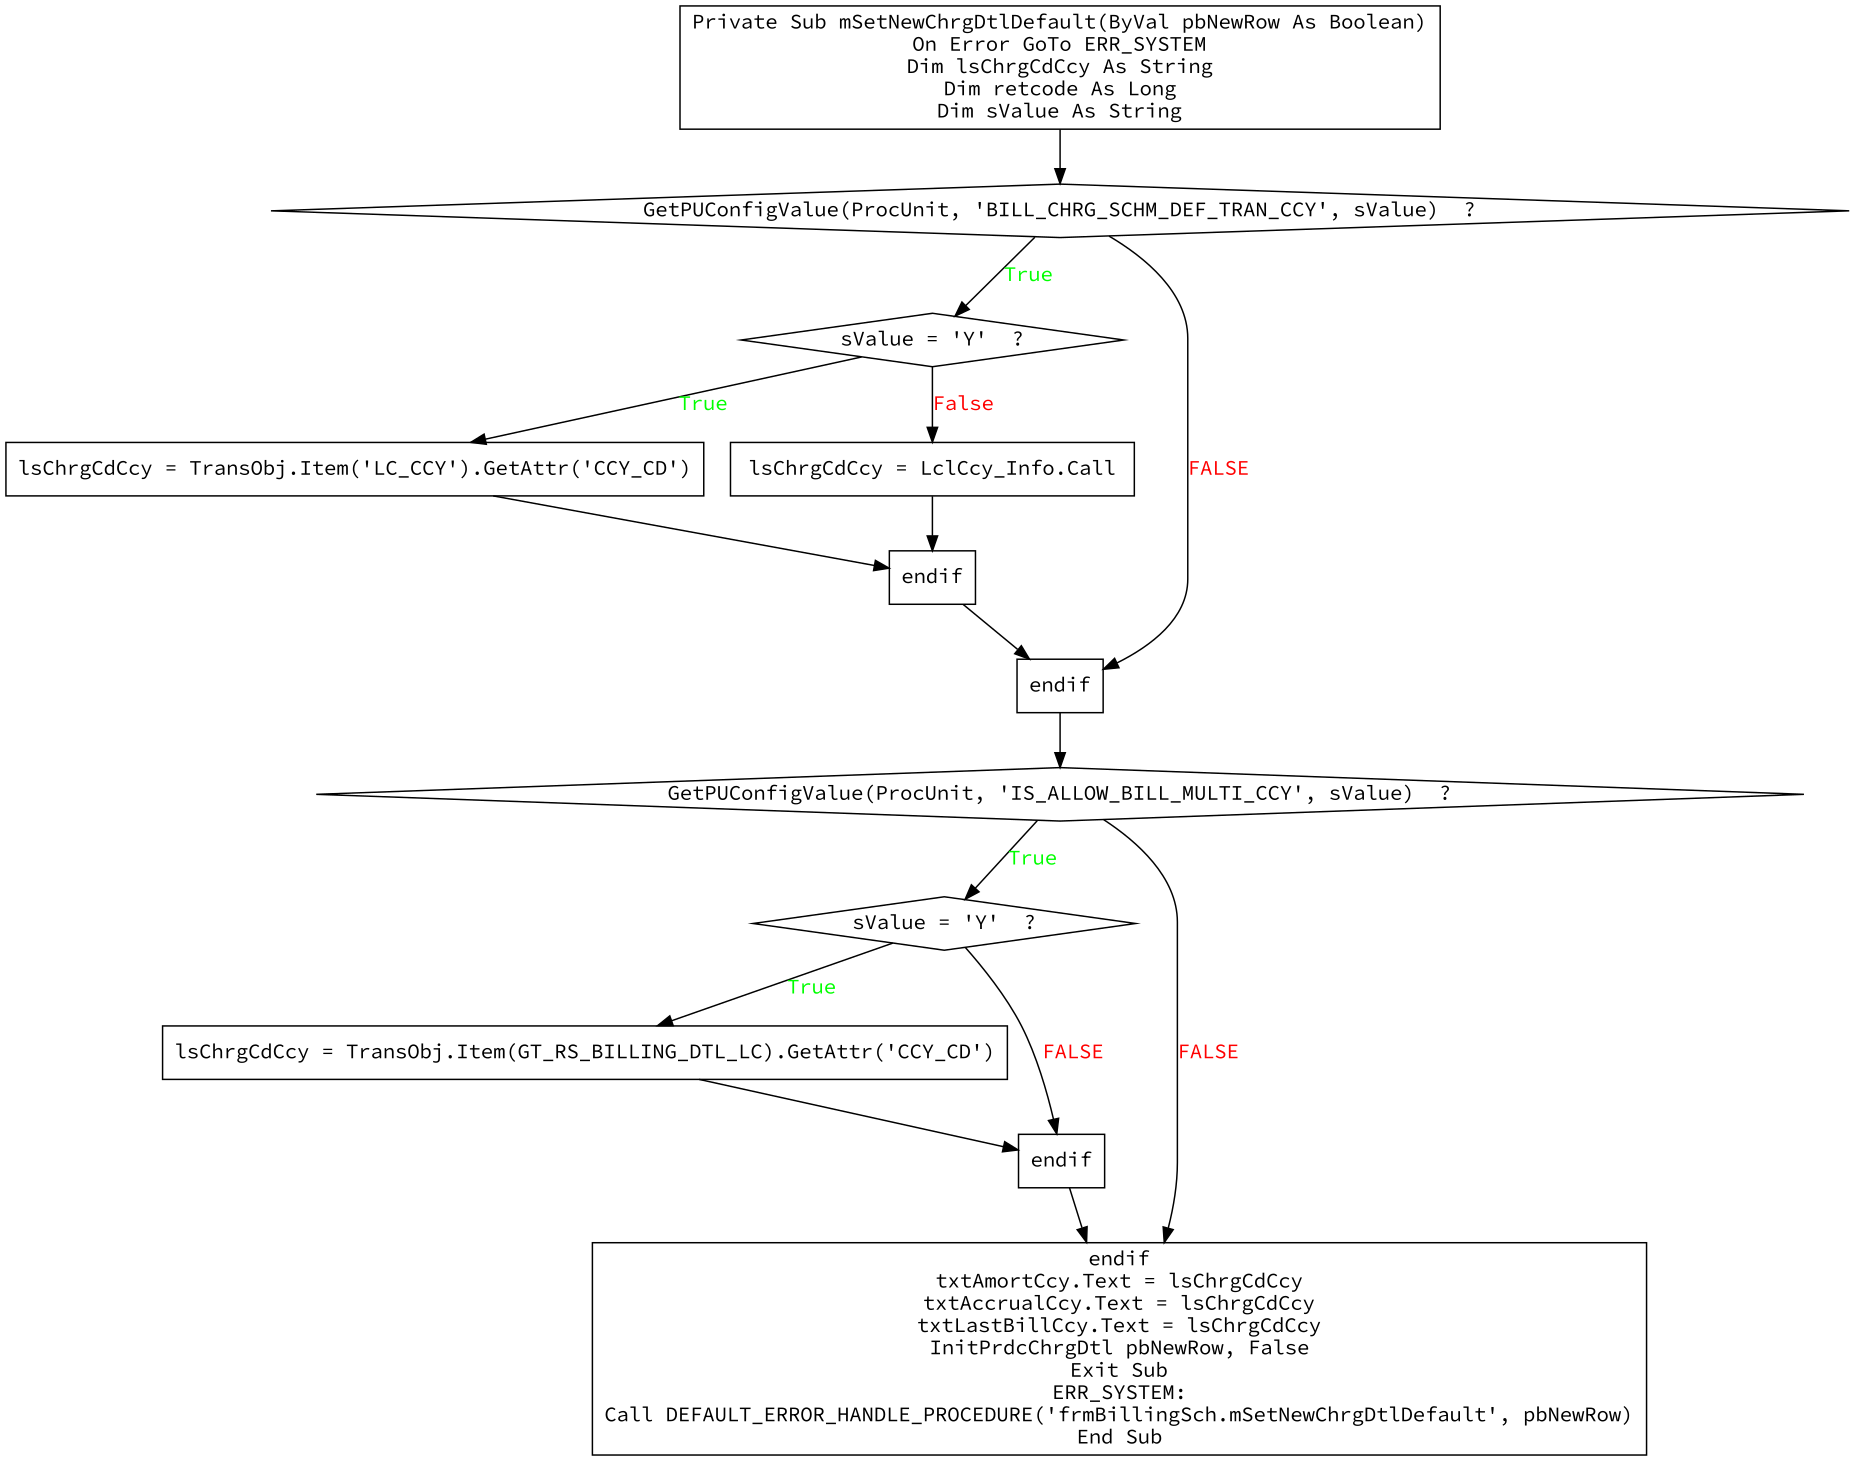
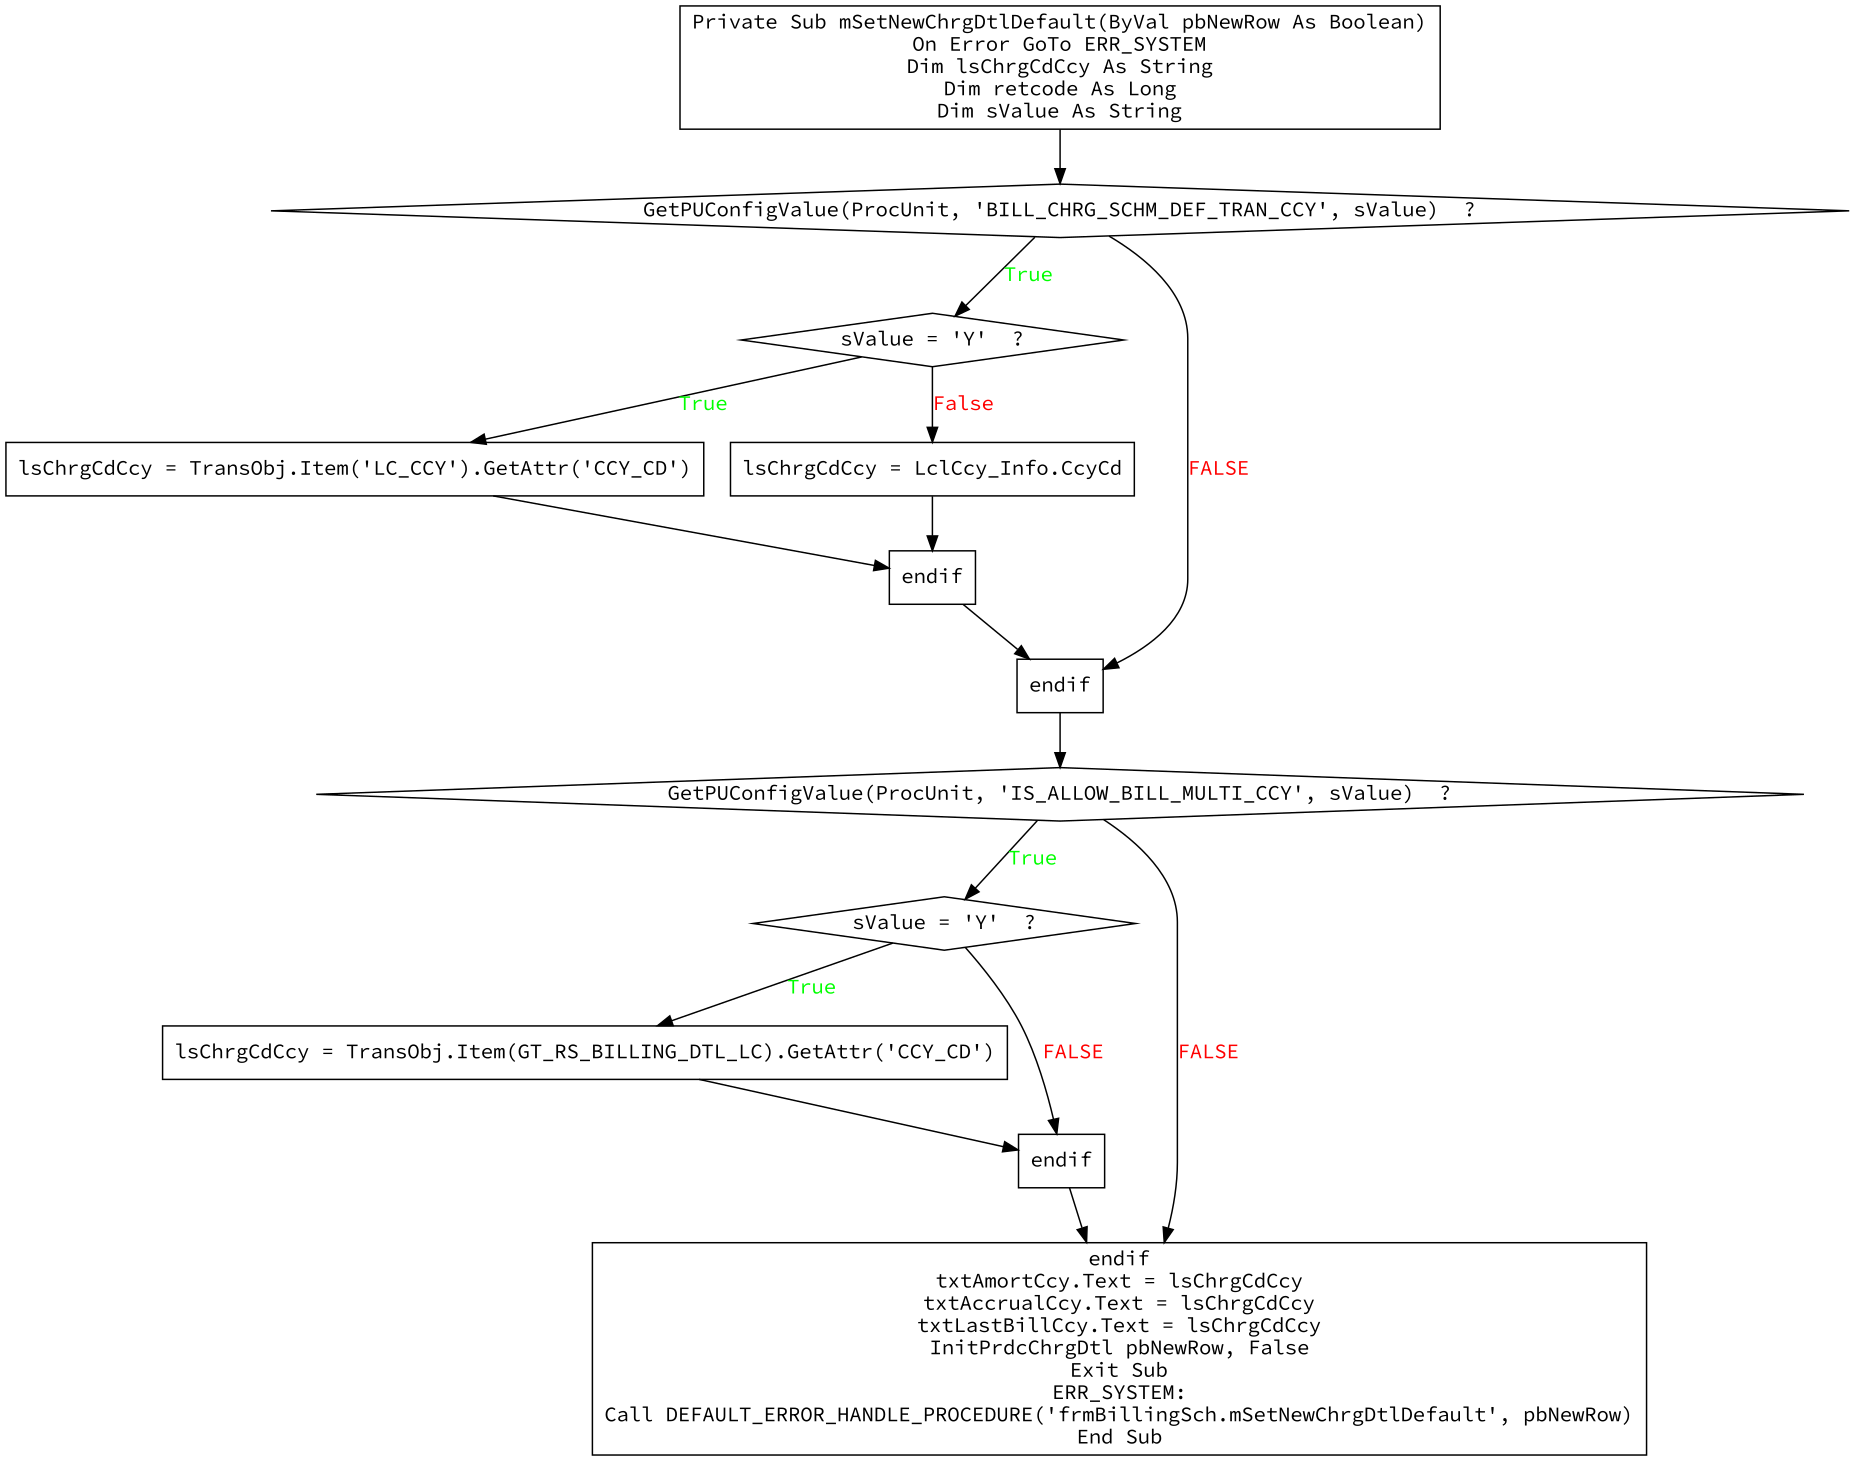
node "lsChrgCdCcy = LclCcy_Info.Call": label "lsChrgCdCcy = LclCcy_Info.Call" -> "lsChrgCdCcy = LclCcy_Info.CcyCd"
